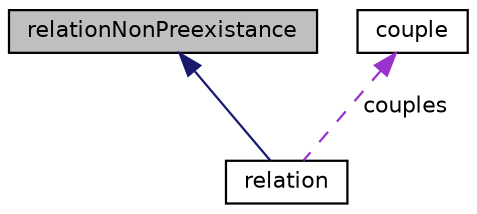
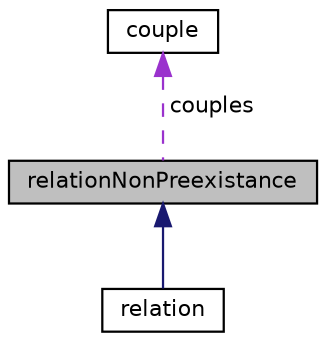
edge "relation" -> "couple": now "relationNonPreexistance" -> "couple"
